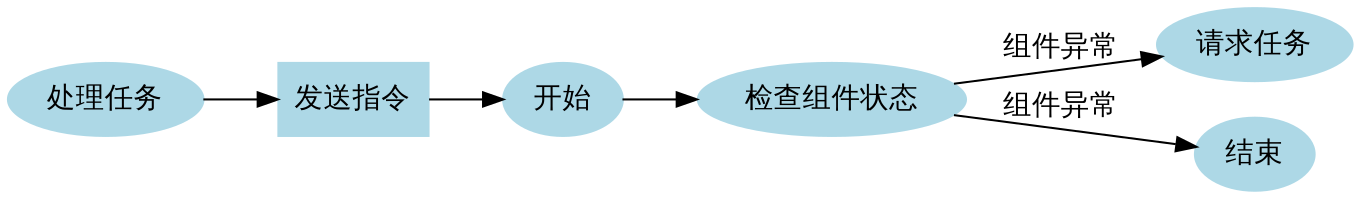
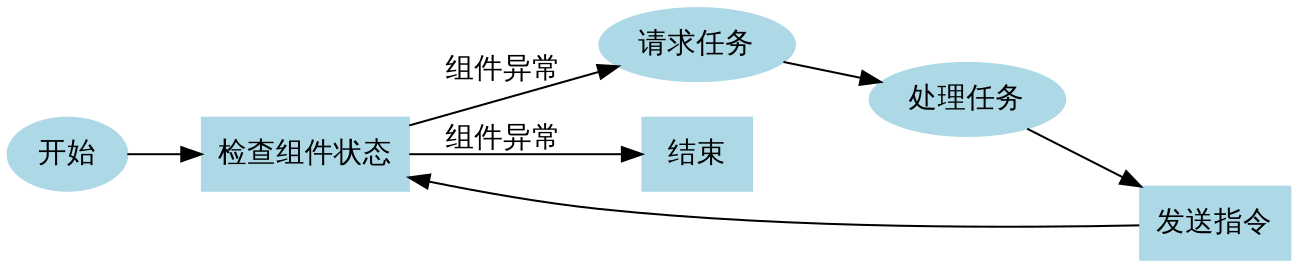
edge "请求任务" -> "处理任务": added
edge "发送指令" -> "开始": now "发送指令" -> "检查组件状态"
node "检查组件状态": shape ellipse -> box
node "结束": shape ellipse -> box
